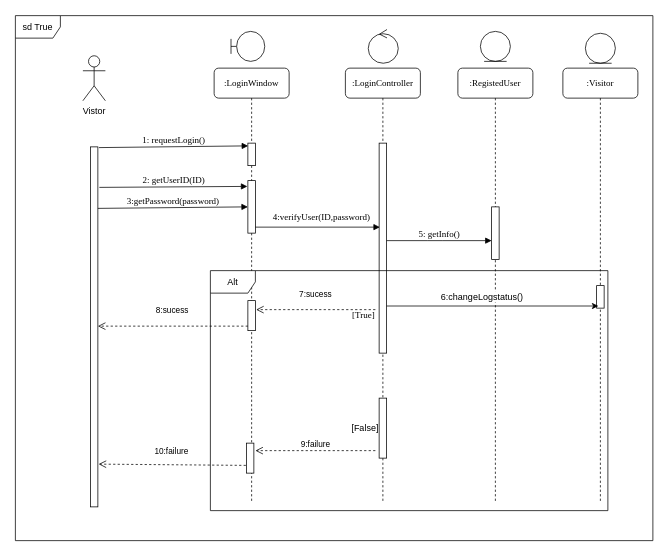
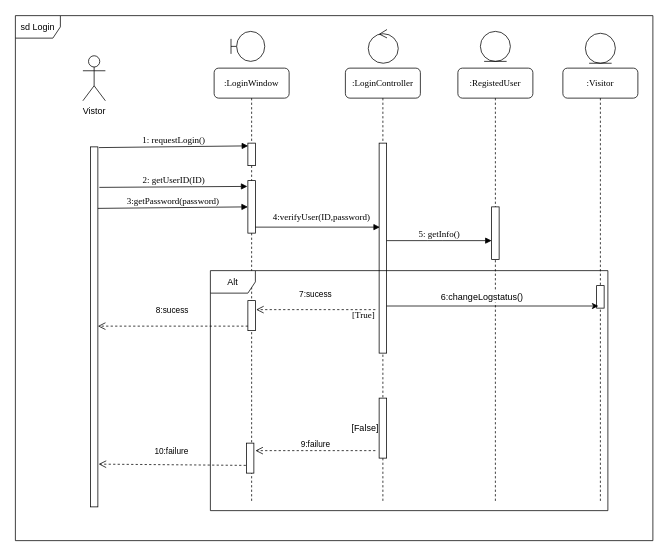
node "sd True": label "sd True" -> "sd Login"
